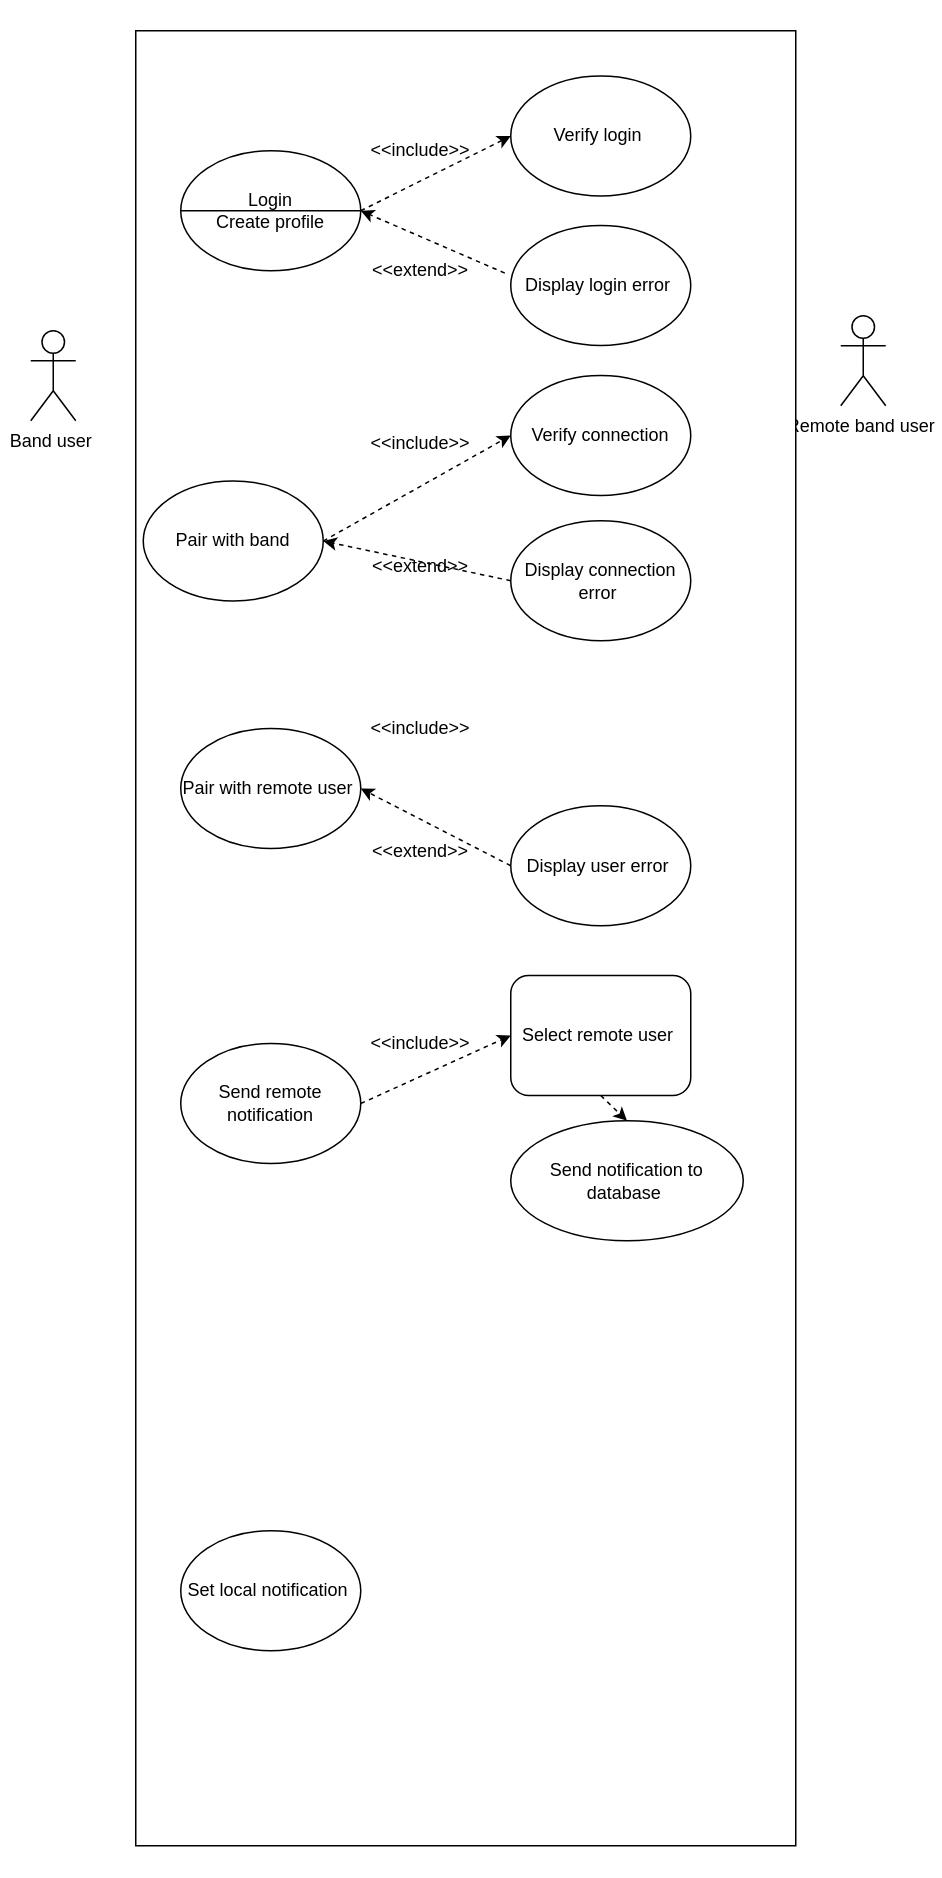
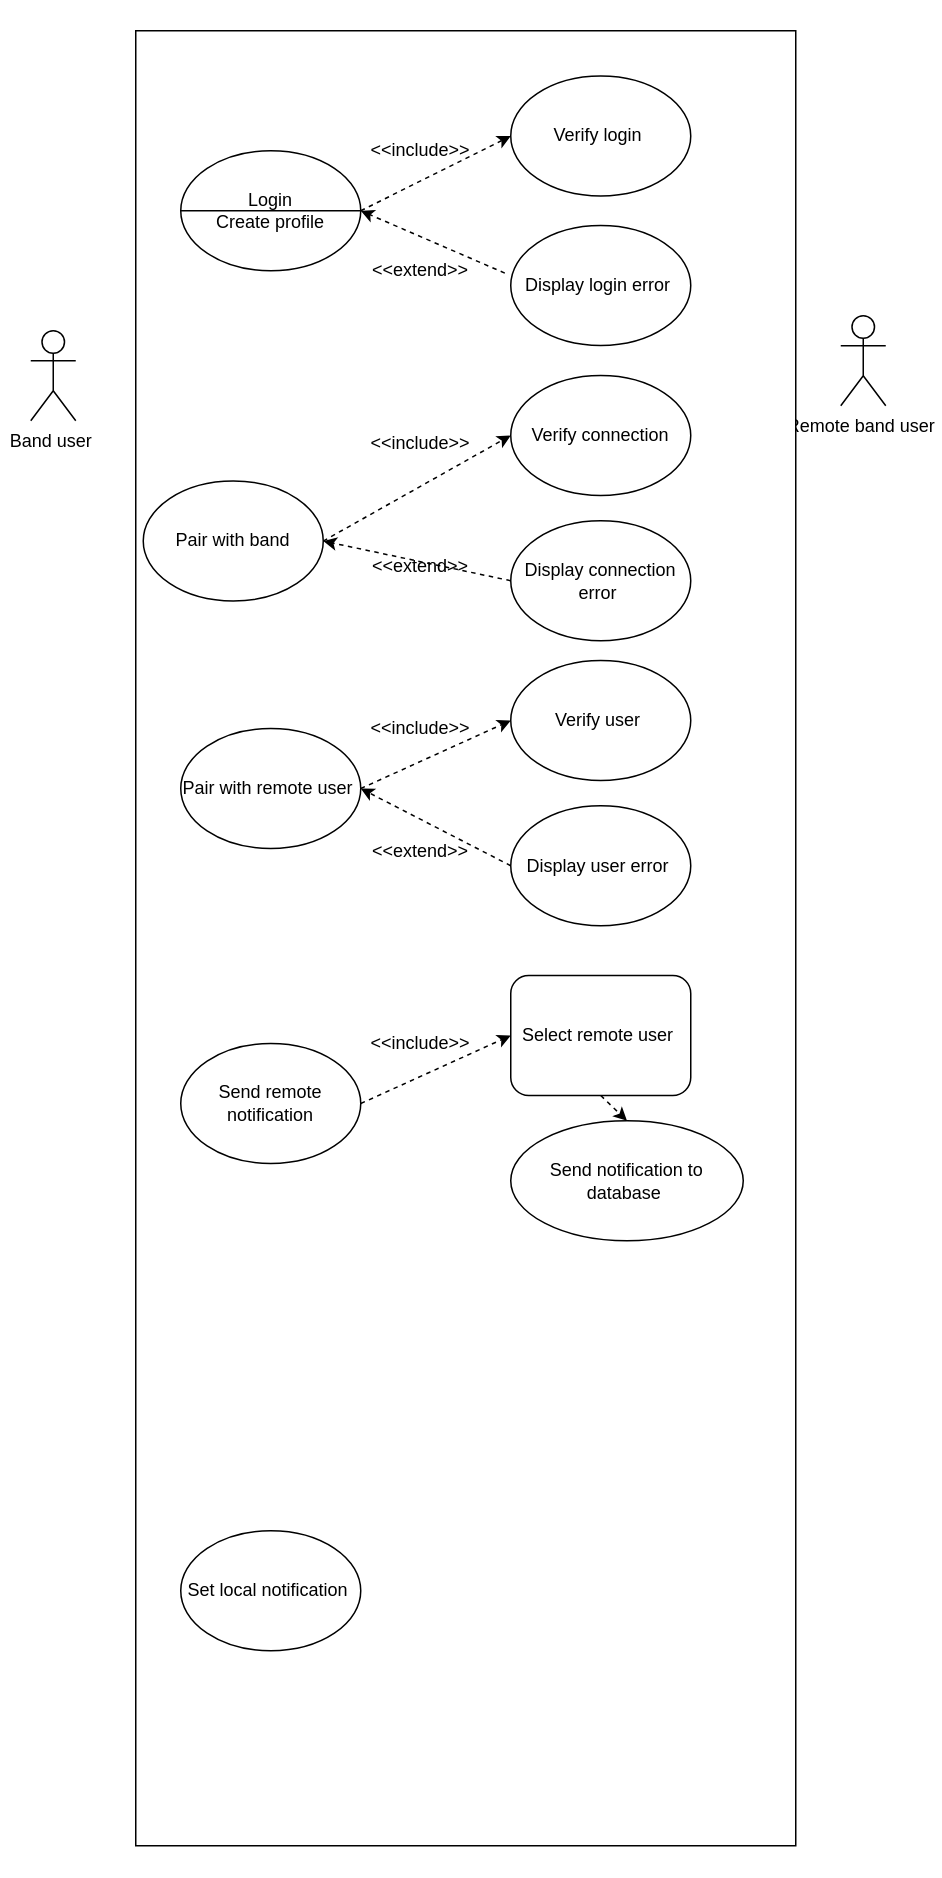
node "Verify user": added
edge "Pair with remote user" -> "Verify user": added
